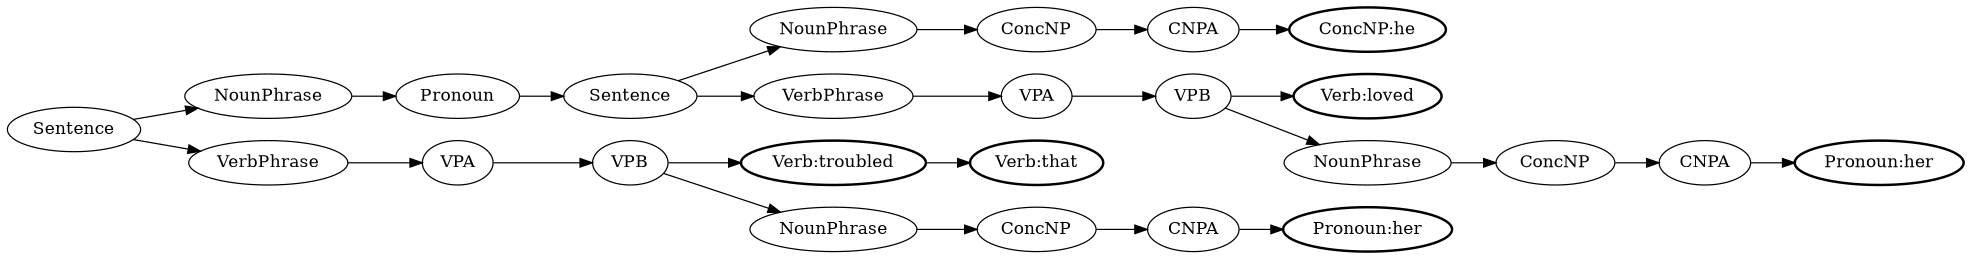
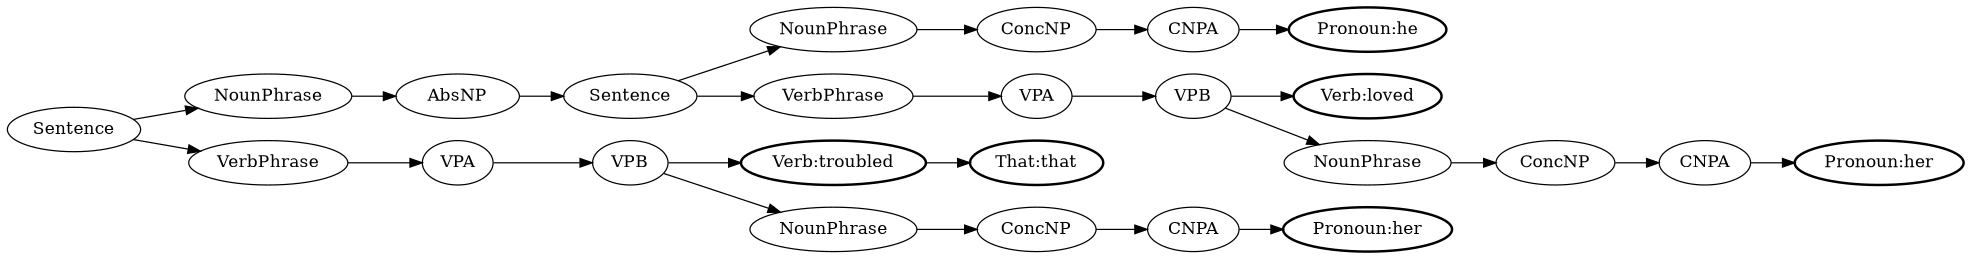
node "ConcNP:he": label "ConcNP:he" -> "Pronoun:he"
node "Pronoun": label "Pronoun" -> "AbsNP"
node "Verb:that": label "Verb:that" -> "That:that"
